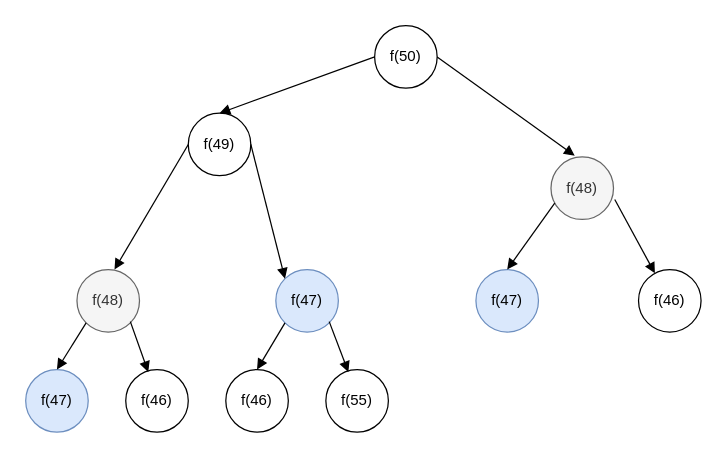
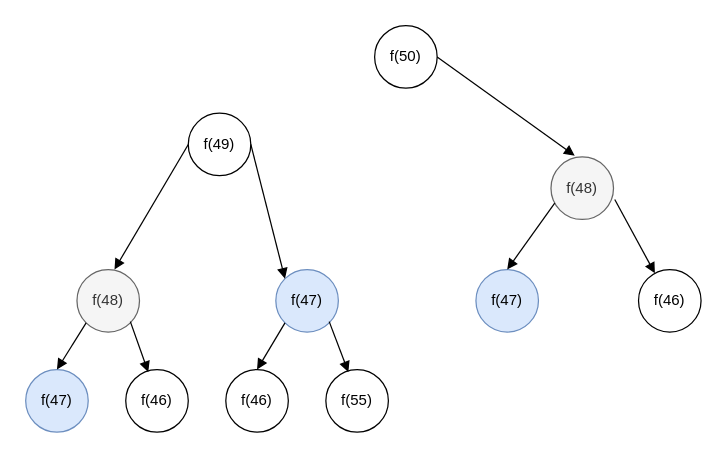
edge "f(50)" -> "f(49)": removed
